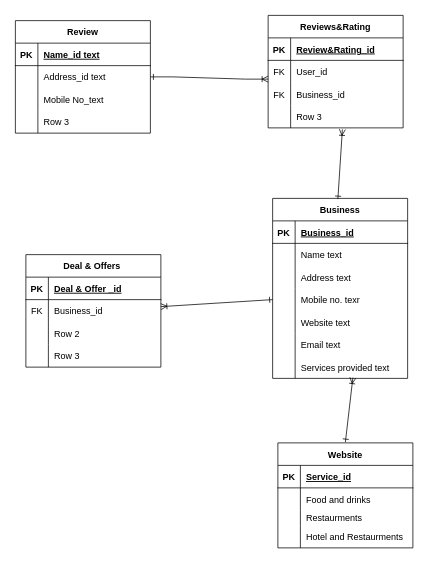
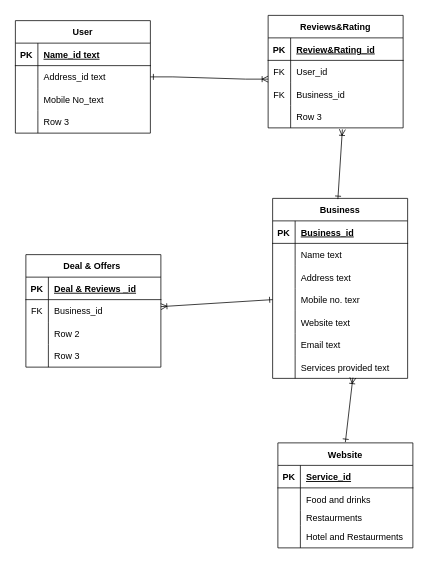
node "Review": label "Review" -> "User"
node "Deal & Offer _id": label "Deal & Offer _id" -> "Deal & Reviews _id"
